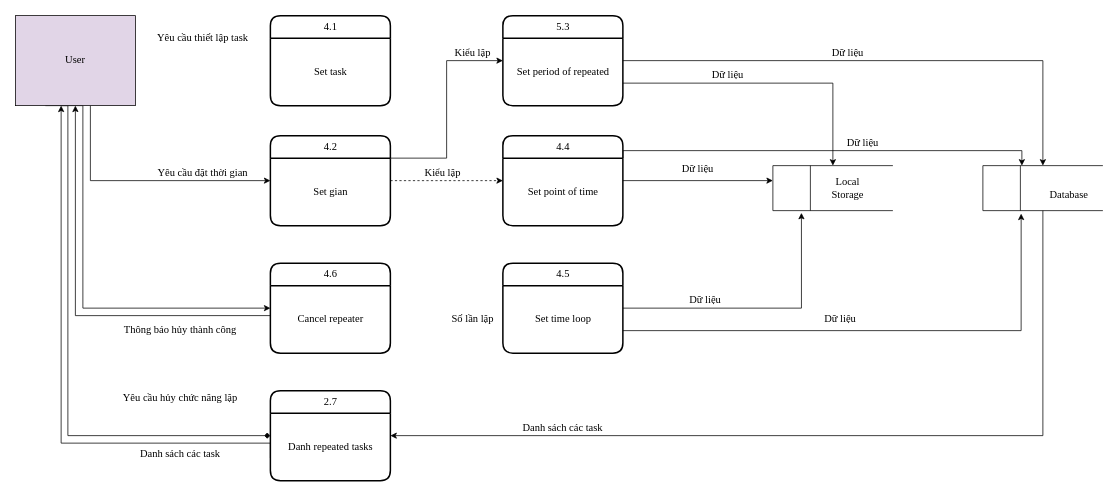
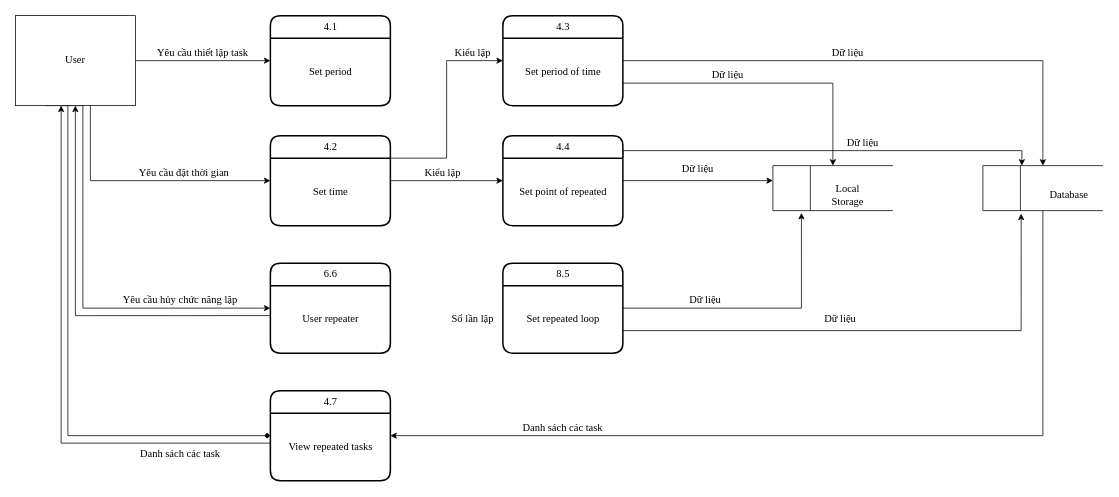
node "5.3": label "5.3" -> "4.3"
node "Yêu cầu thiết lập task": moved (203, 38) -> (203, 53)
node "User": fillcolor #e1d5e7 -> #ffffff
edge "User" -> "4.1": added
node "Set task": label "Set task" -> "Set period"
node "Set period of repeated": label "Set period of repeated" -> "Set period of time"
node "Yêu cầu đặt thời gian": moved (203, 173) -> (184, 173)
edge "4.2" -> "4.4": style dashed -> solid
node "Local Storage": moved (848, 188) -> (848, 195)
node "Set gian": label "Set gian" -> "Set time"
node "Set point of time": label "Set point of time" -> "Set point of repeated"
node "4.6": label "4.6" -> "6.6"
node "4.5": label "4.5" -> "8.5"
node "Cancel repeater": label "Cancel repeater" -> "User repeater"
node "Set time loop": label "Set time loop" -> "Set repeated loop"
node "Thông báo hủy thành công": removed
node "Yêu cầu hủy chức năng lặp": moved (180, 398) -> (180, 300)
node "2.7": label "2.7" -> "4.7"
node "Danh repeated tasks": label "Danh repeated tasks" -> "View repeated tasks"
